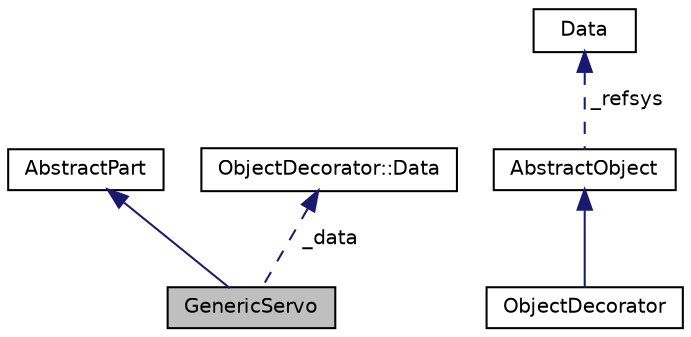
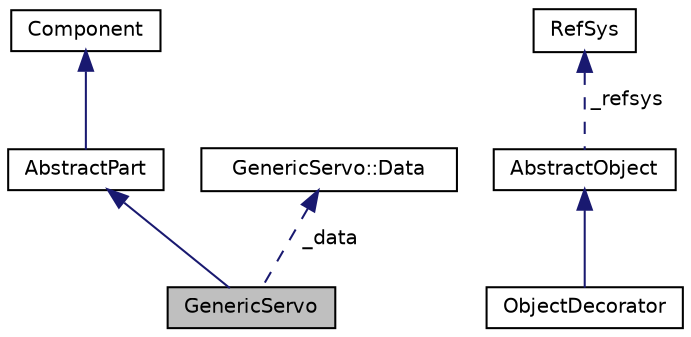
node "Component": added
node "Data": label "Data" -> "RefSys"
node "ObjectDecorator::Data": label "ObjectDecorator::Data" -> "GenericServo::Data"
